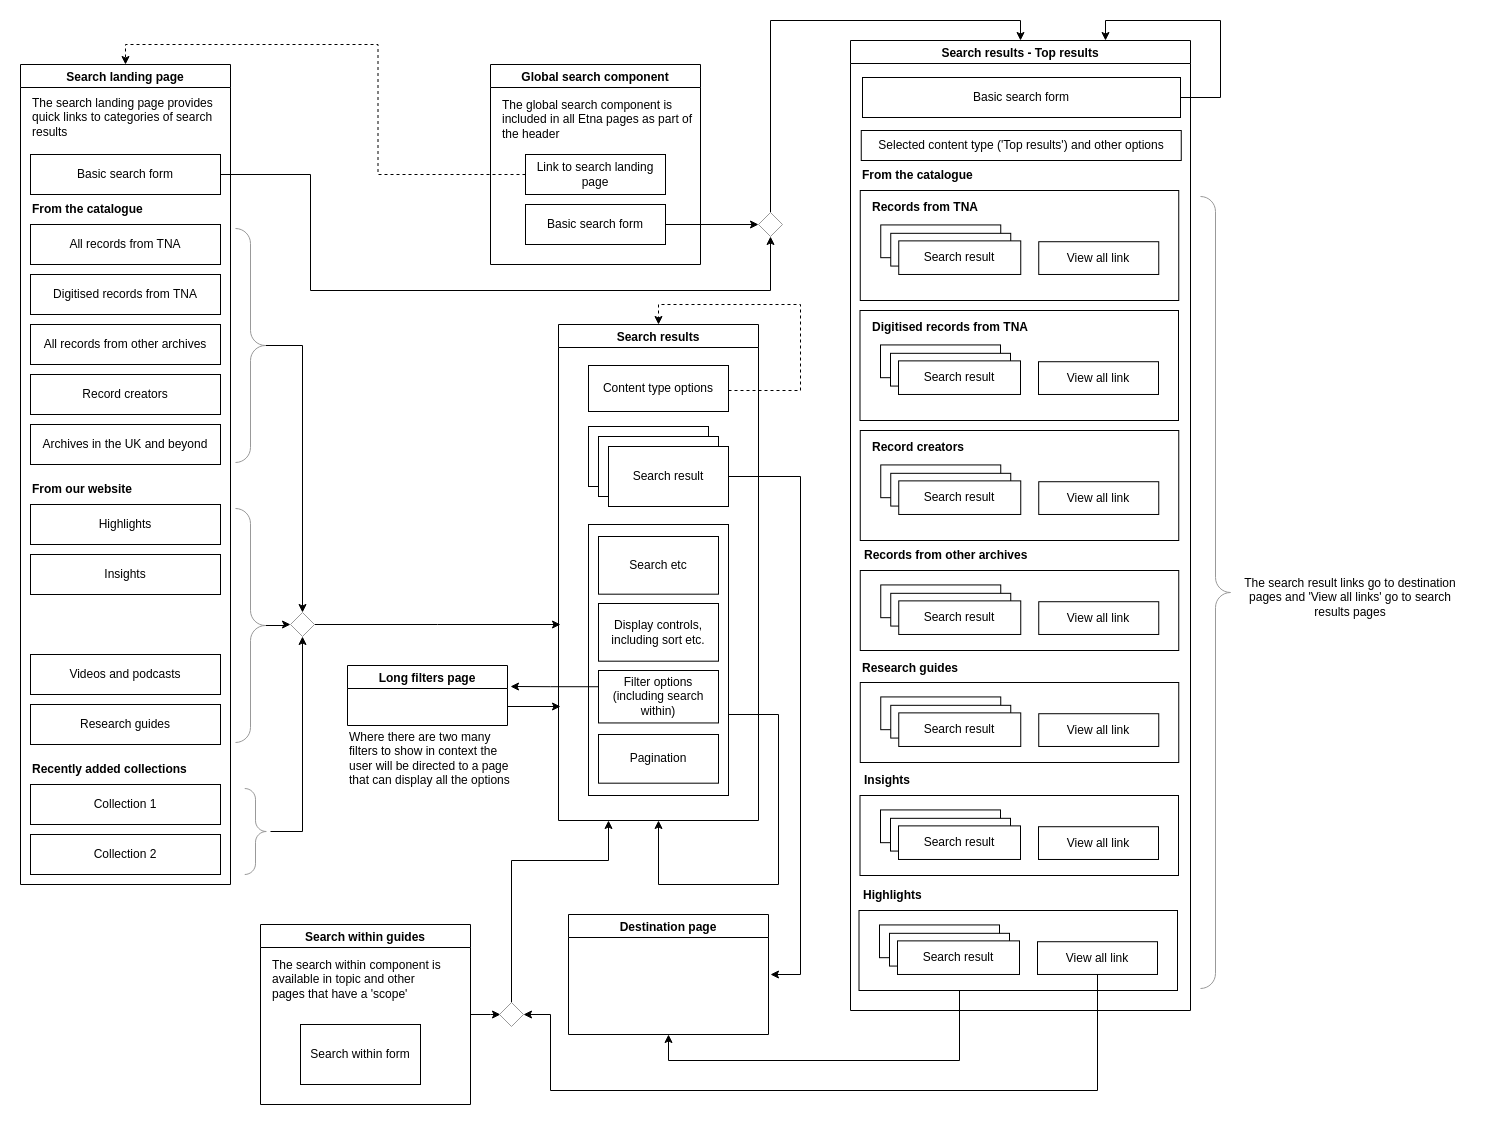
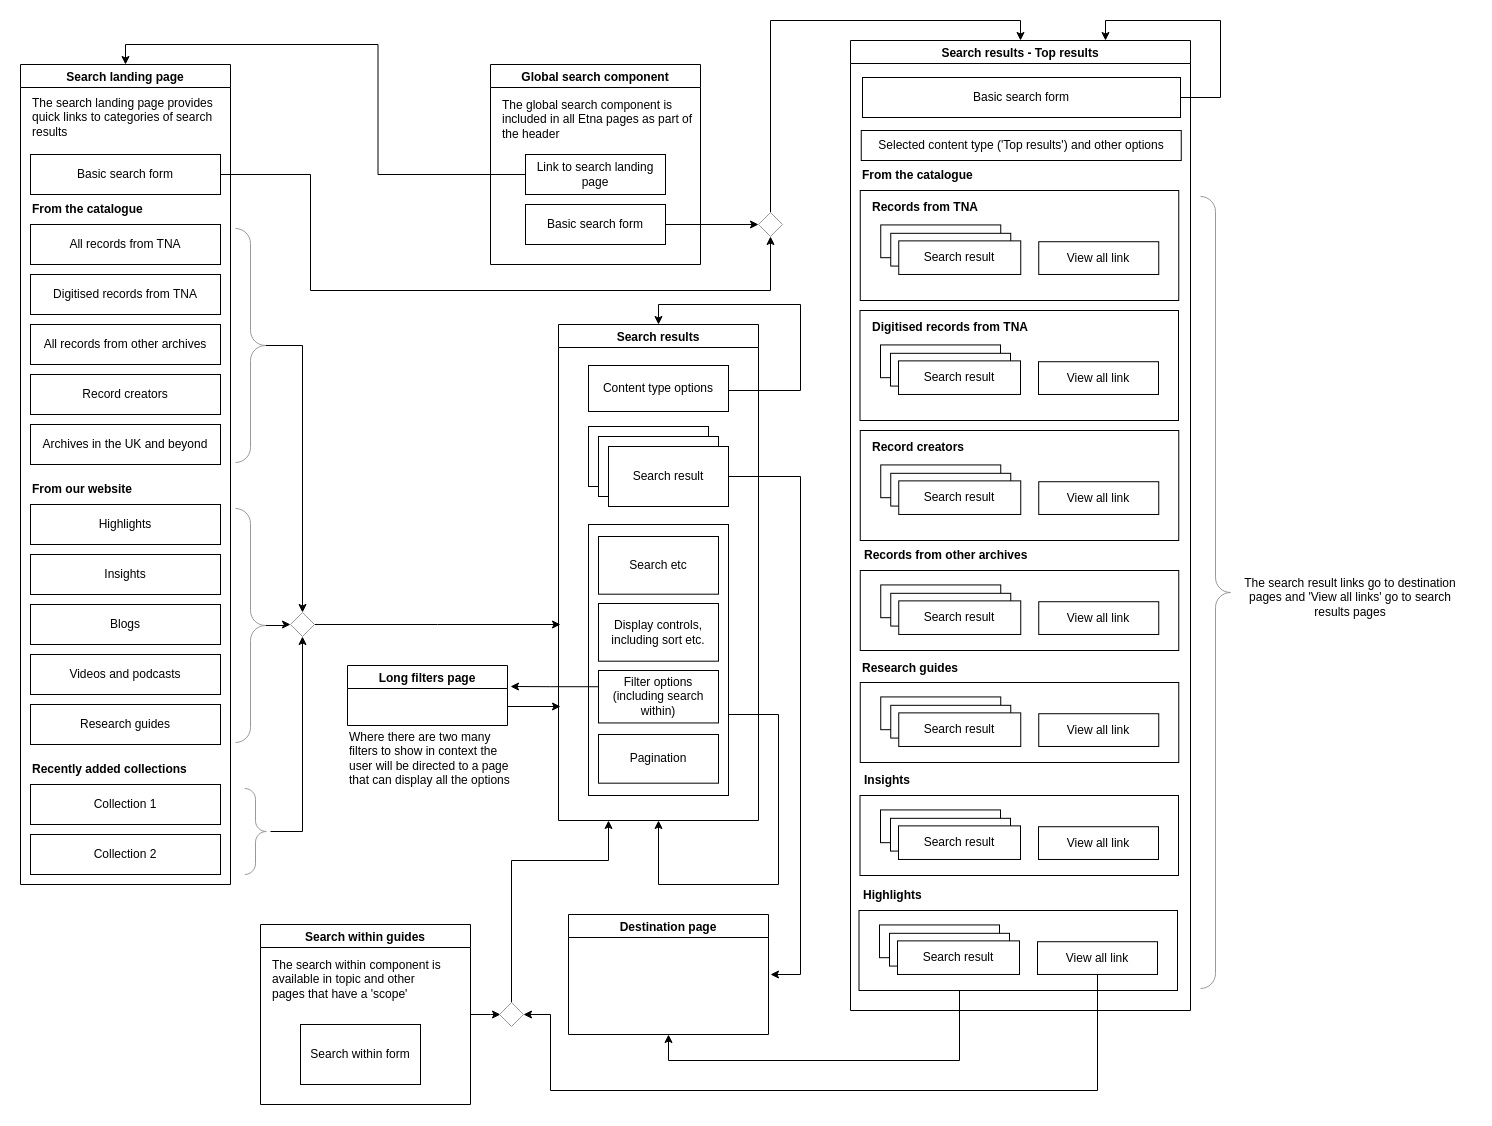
edge "Link to search landing page" -> "Search landing page": style dashed -> solid
edge "Content type options" -> "Search results": style dashed -> solid
node "Blogs": added
